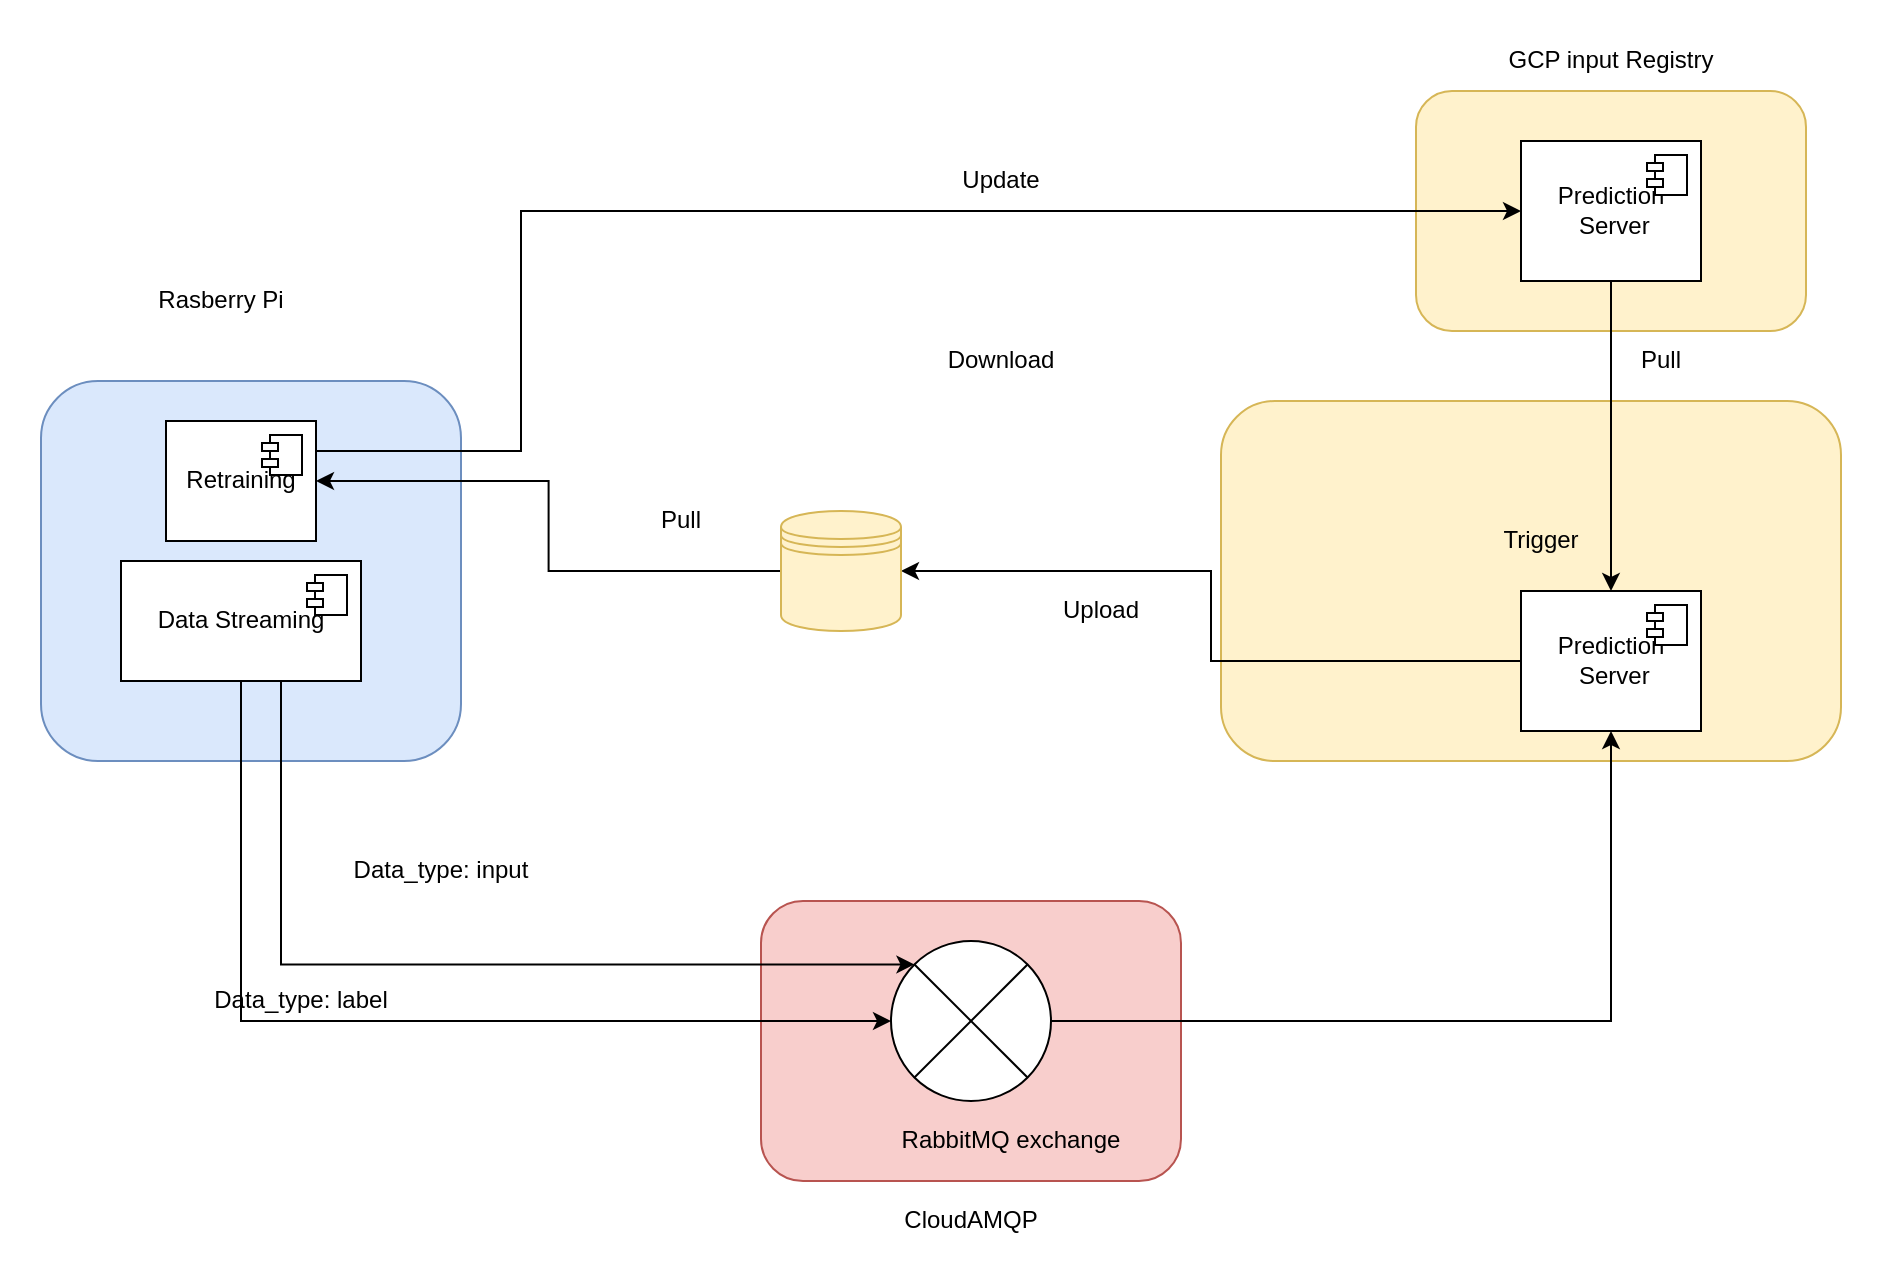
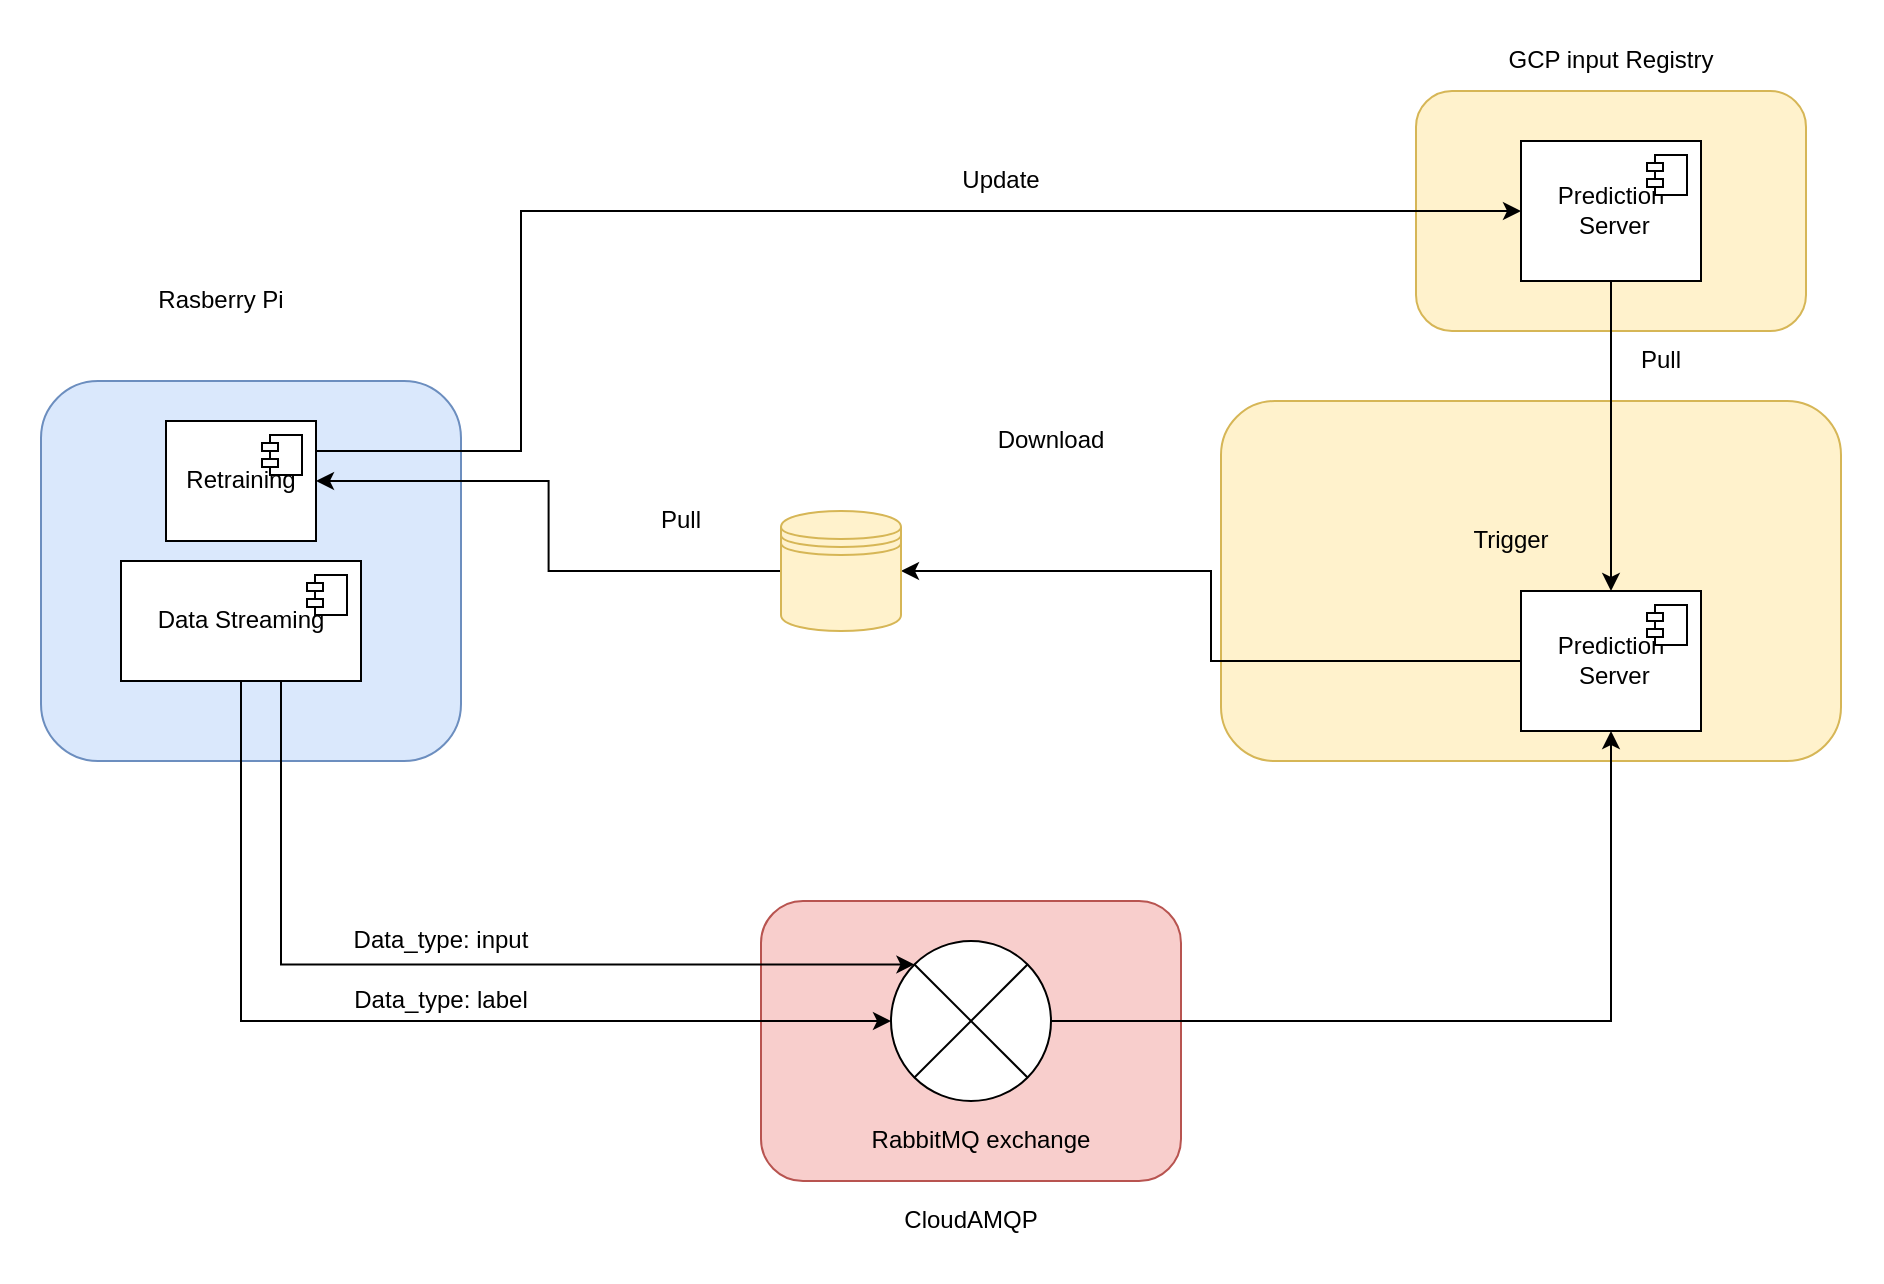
node "Download": moved (1001, 361) -> (1051, 441)
node "Trigger": moved (1541, 541) -> (1511, 541)
node "Upload": removed
node "Data_type: input": moved (441, 871) -> (441, 941)
node "Data_type: label": moved (301, 1001) -> (441, 1001)
node "RabbitMQ exchange": moved (1011, 1141) -> (981, 1141)
